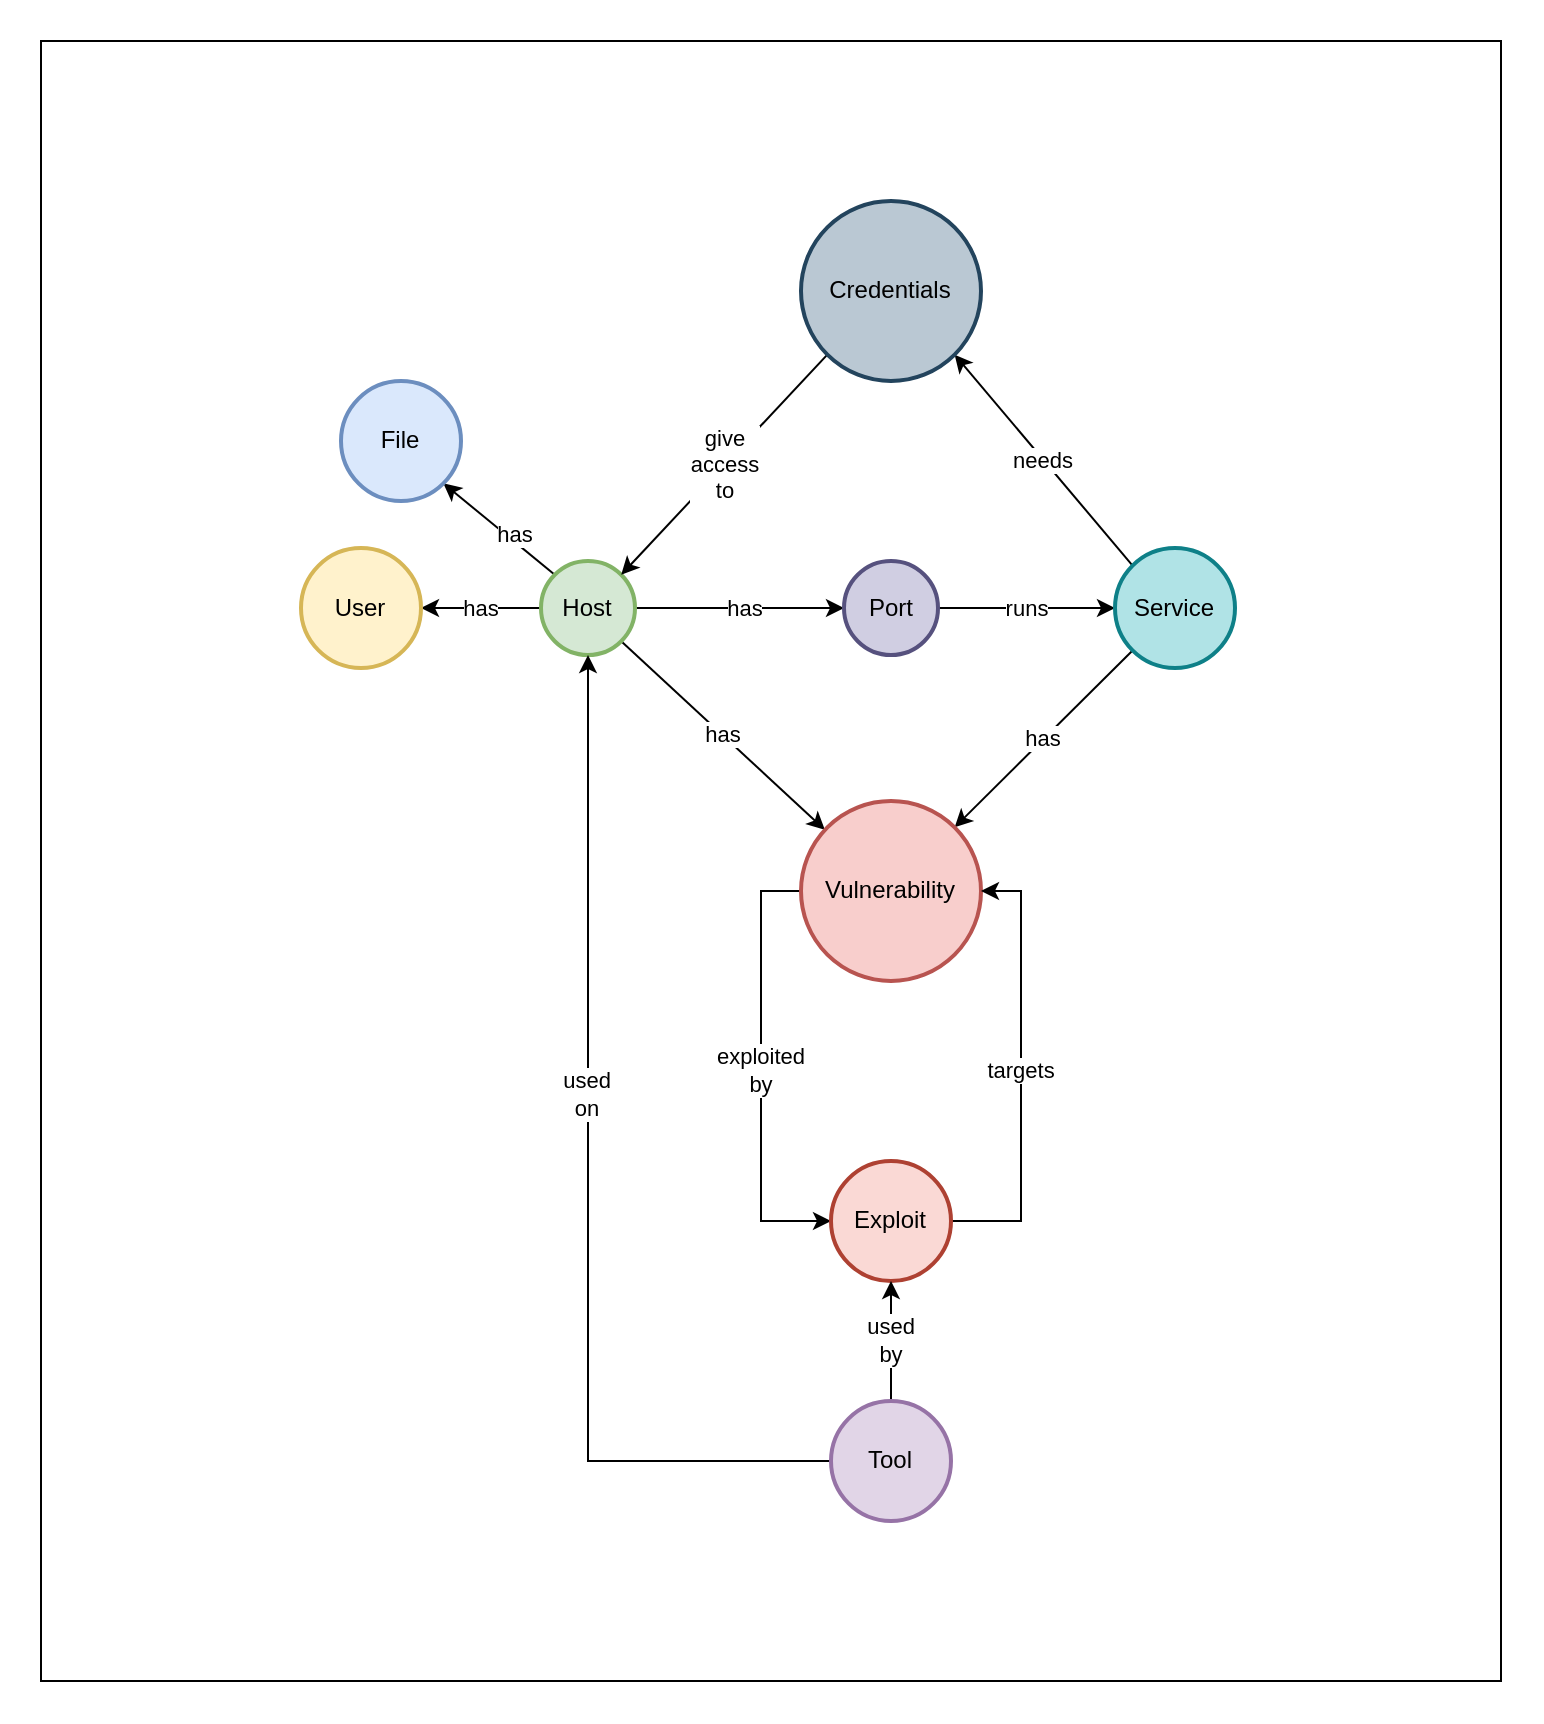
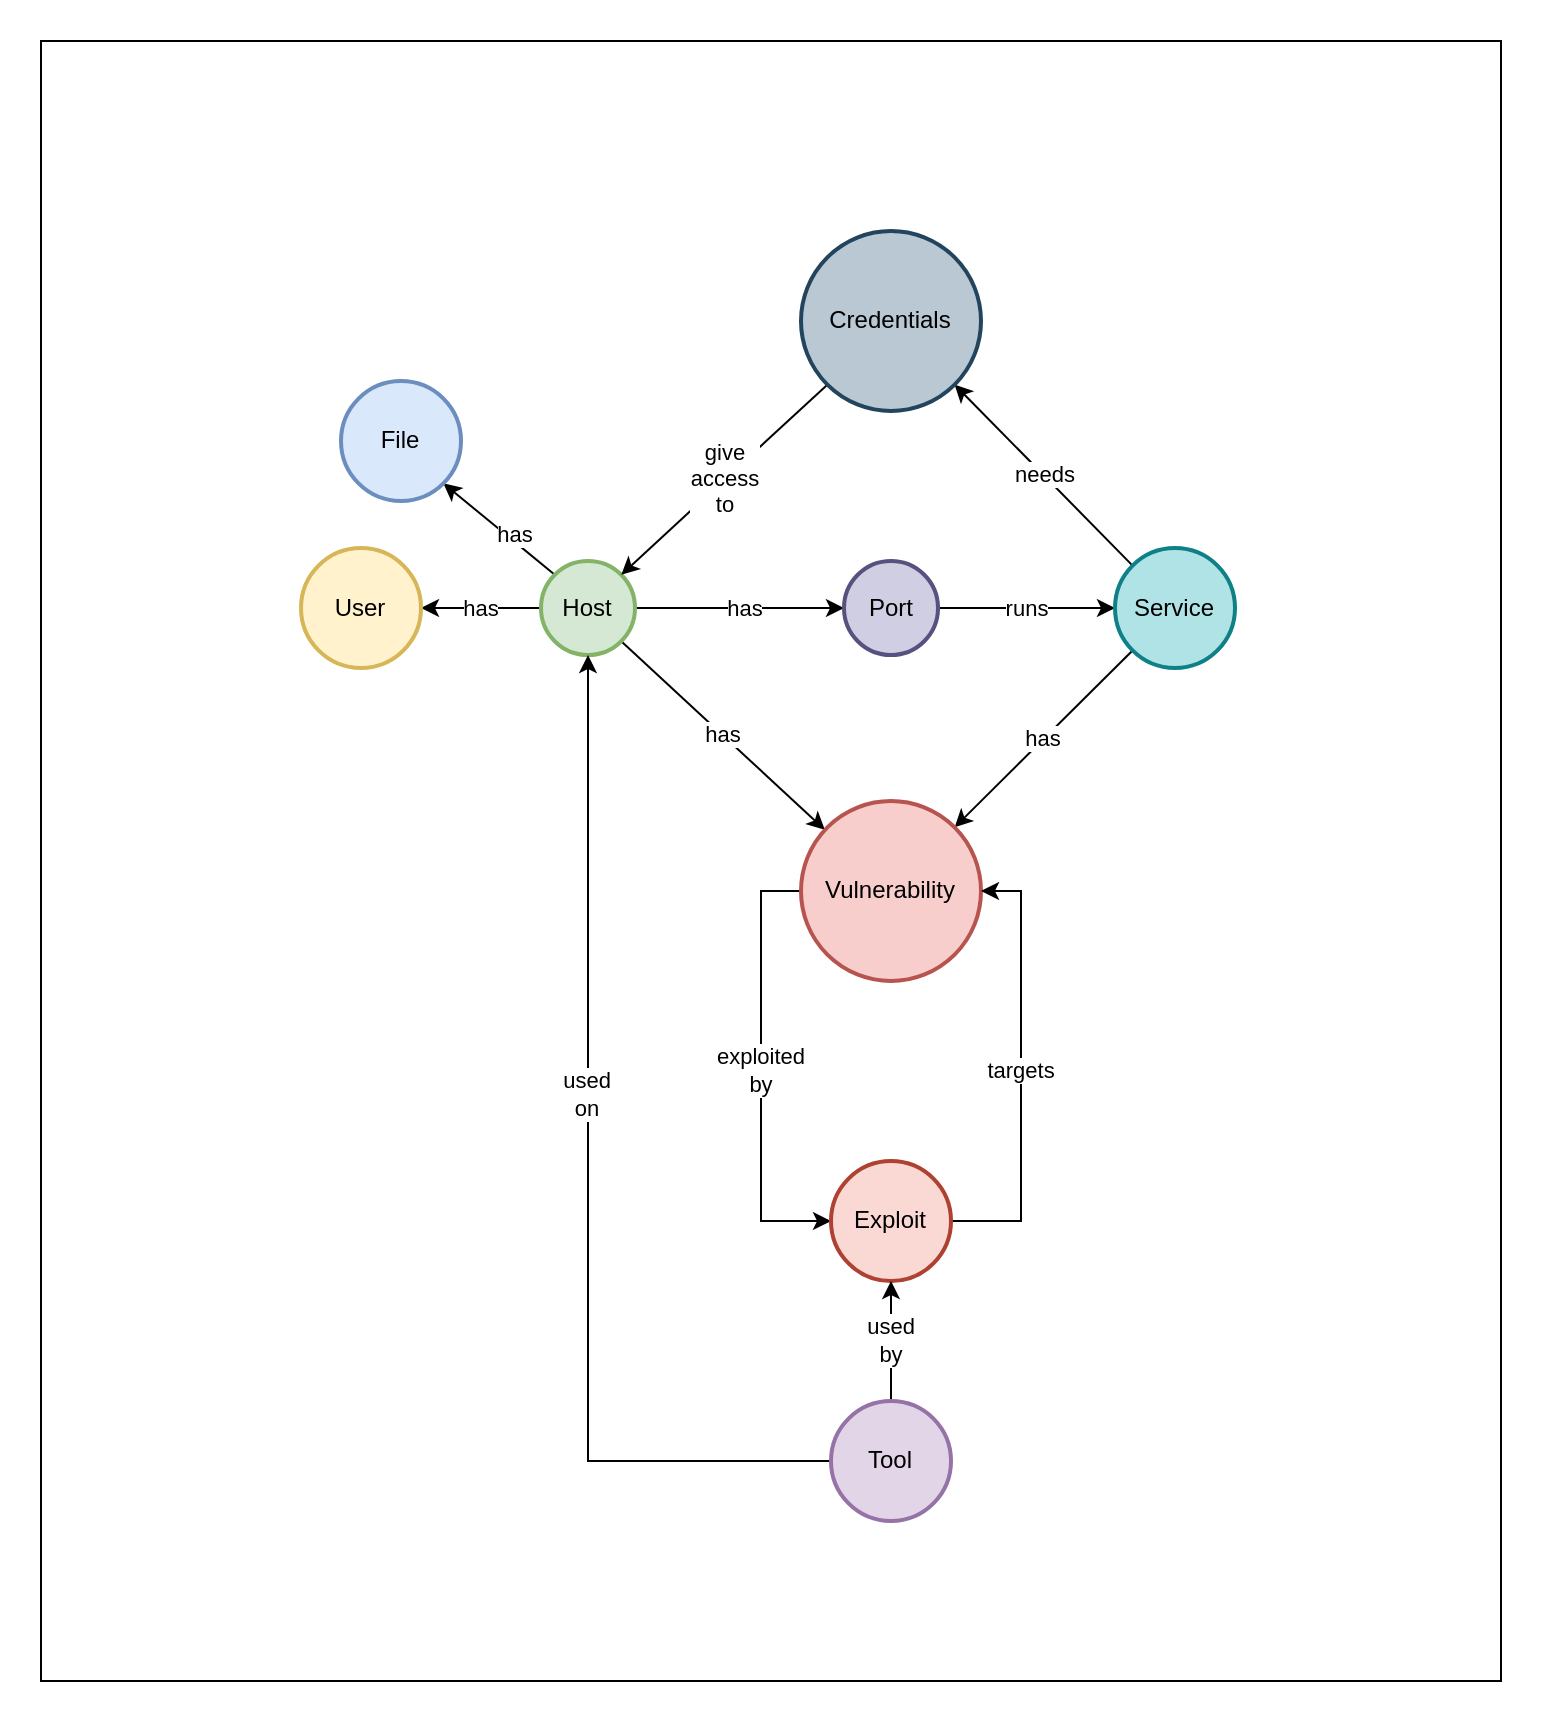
node "Credentials": moved (891, 291) -> (891, 321)
